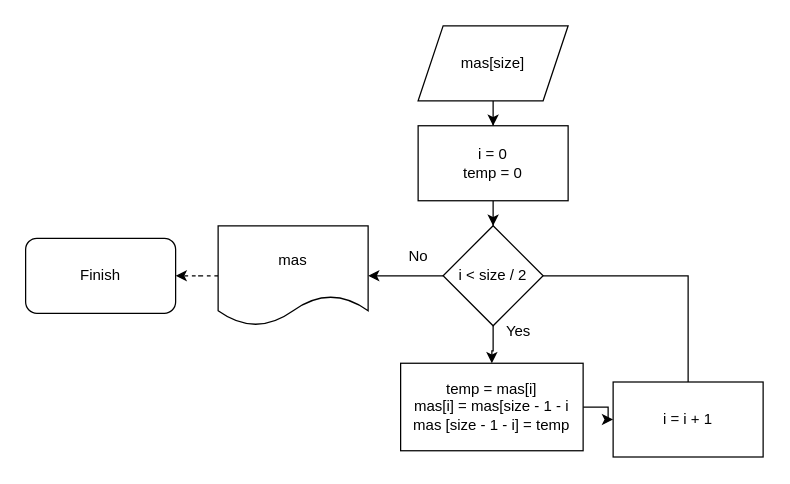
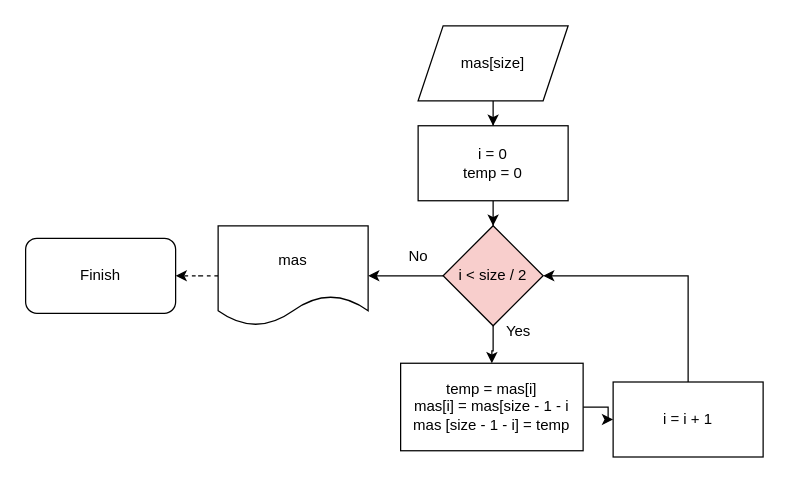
node "i < size / 2": fillcolor #ffffff -> #f8cecc
edge "i < size / 2" -- "i = i + 1": arrowhead none -> classic
